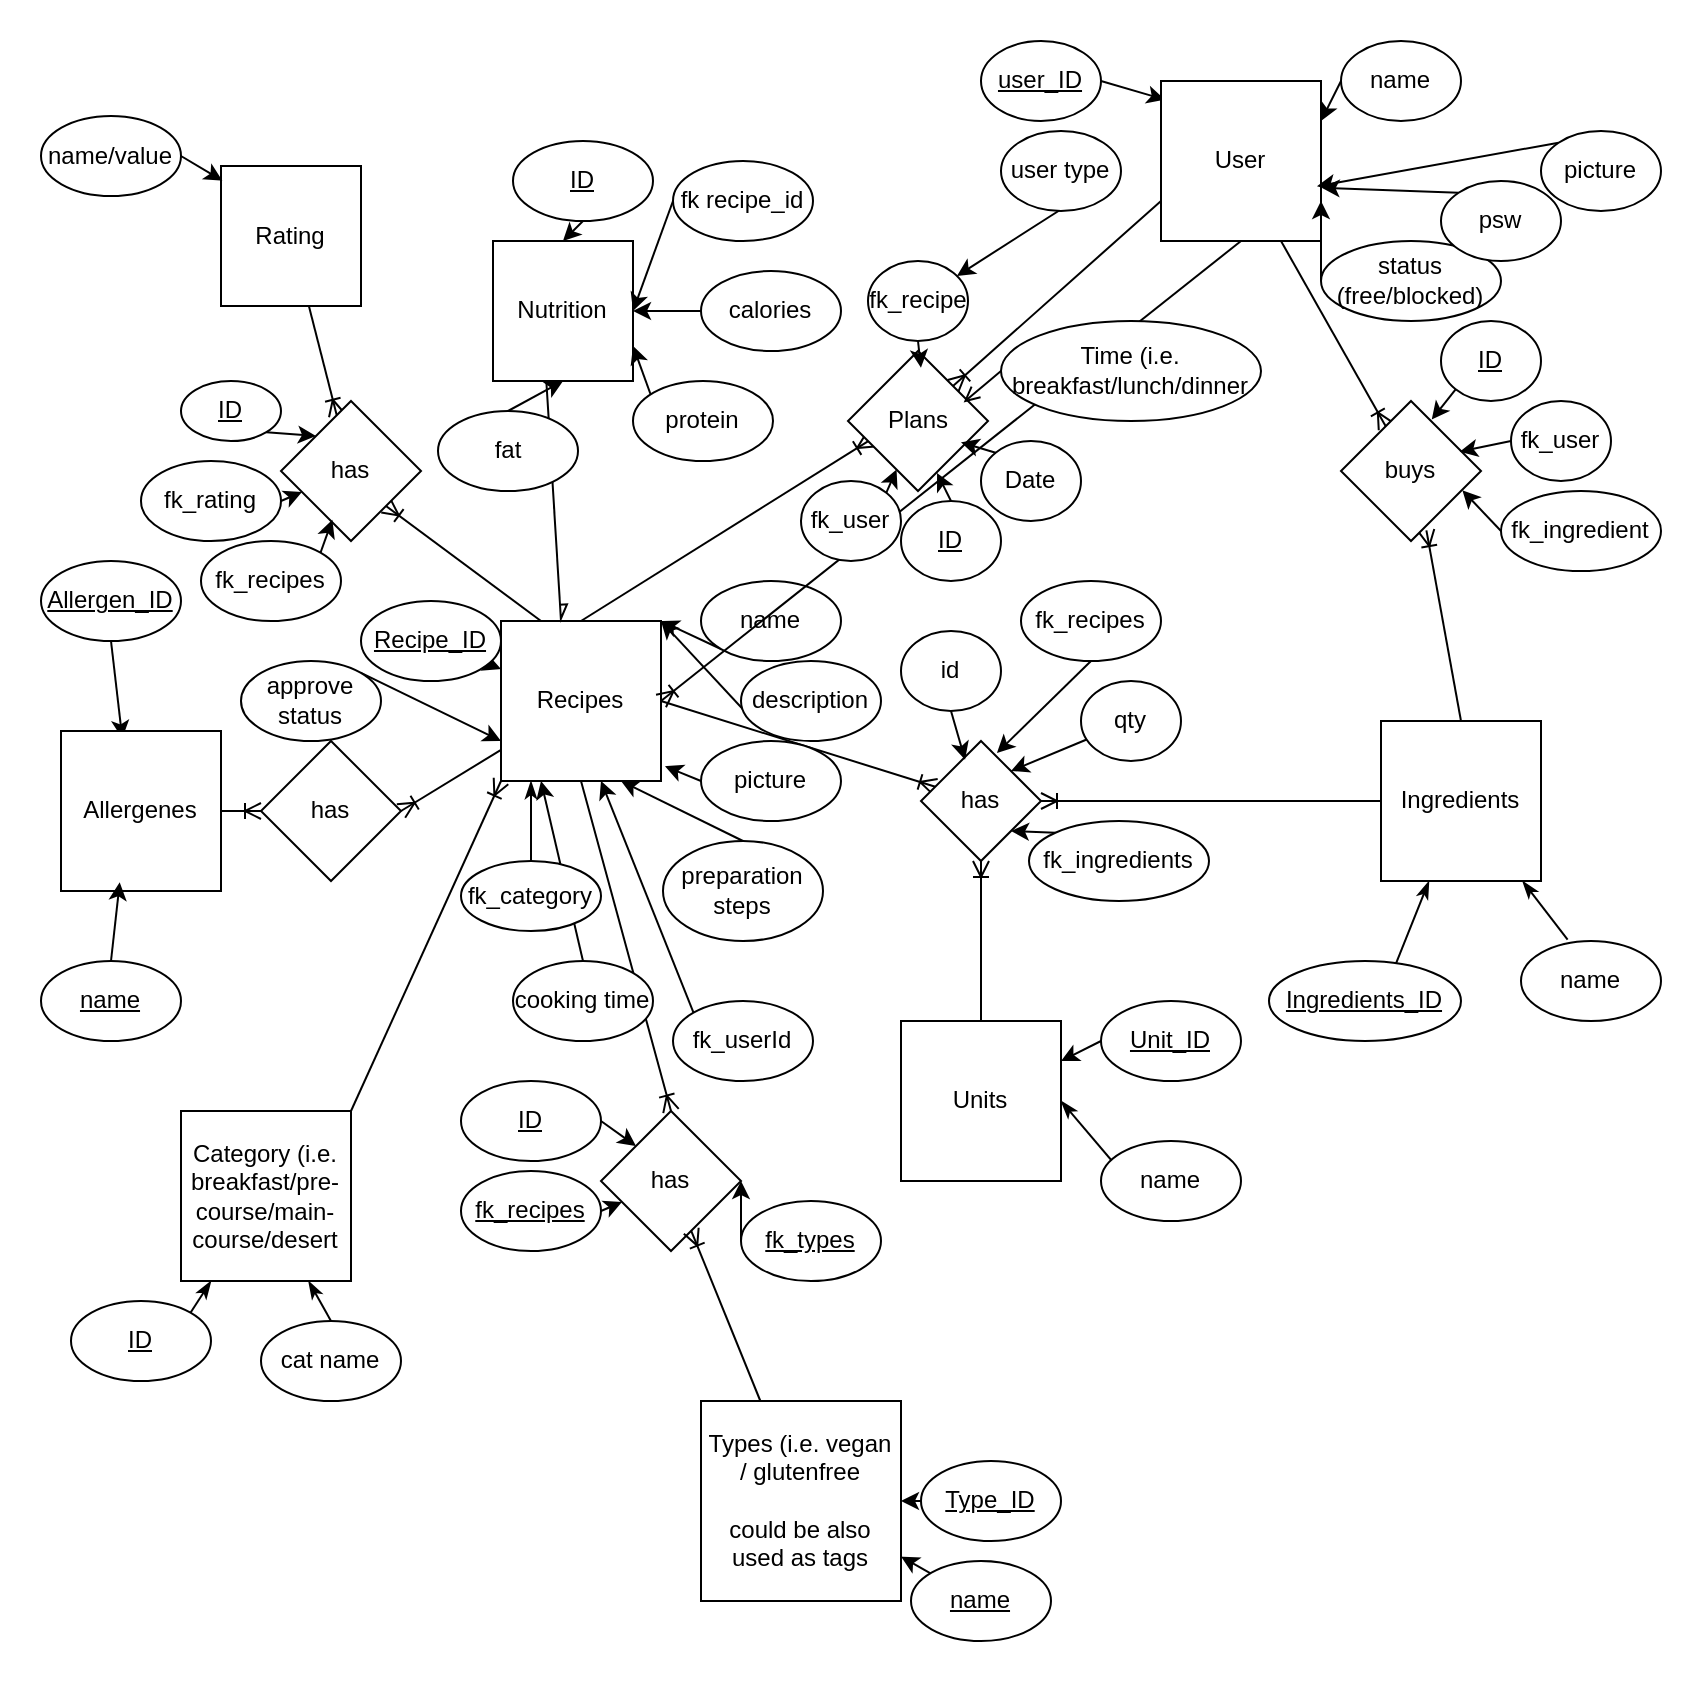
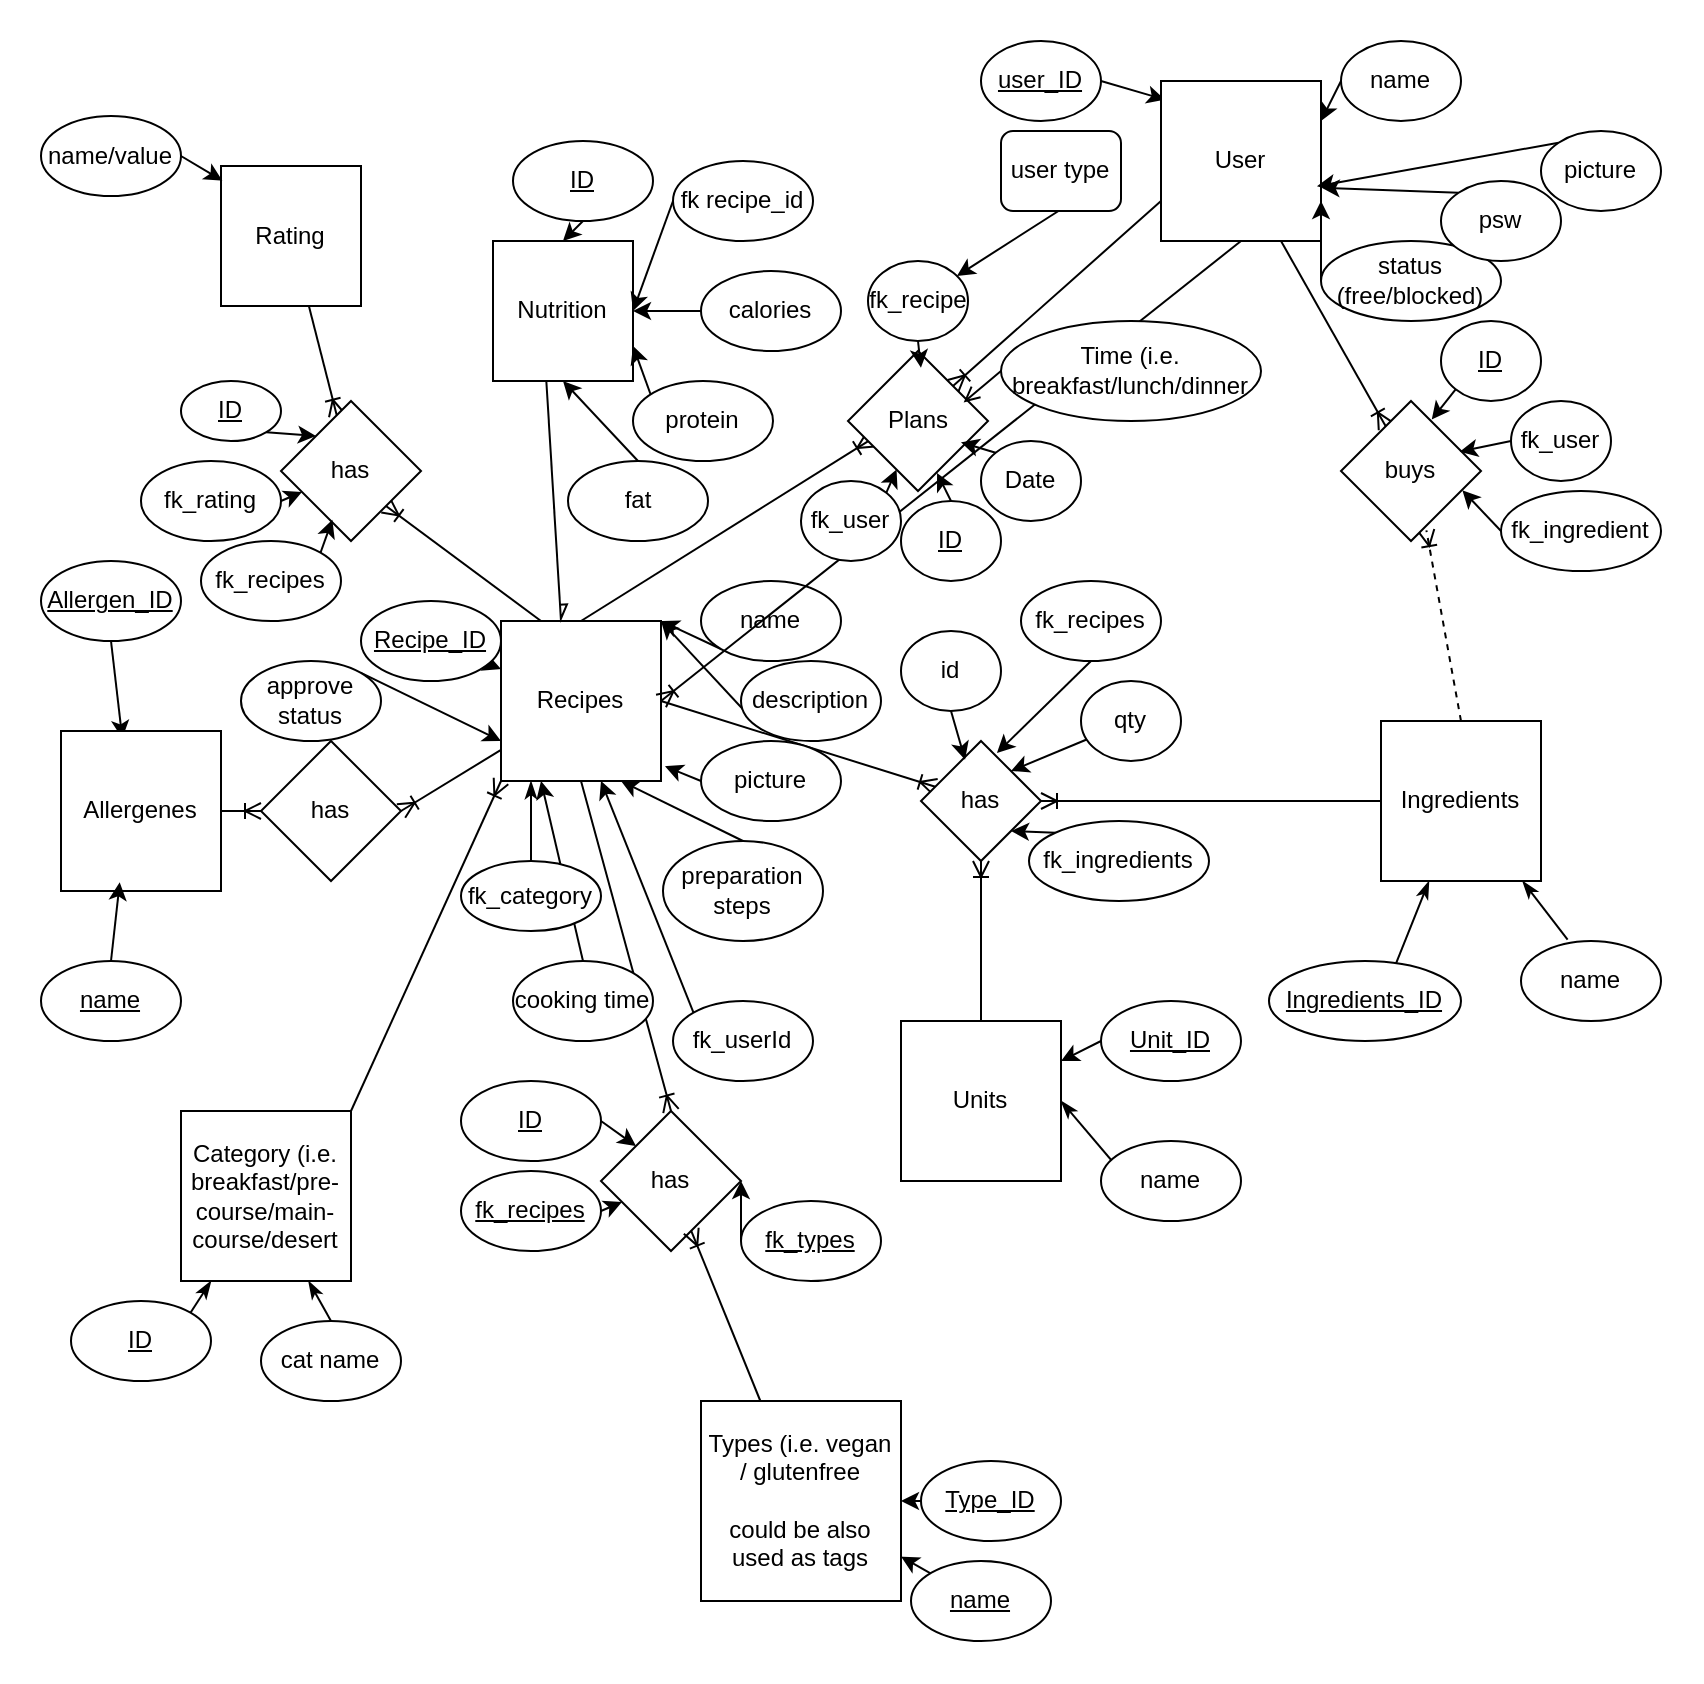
node "user type": shape ellipse -> rounded rectangle
node "fat": moved (508, 451) -> (638, 501)
edge "Ingredients" -> "buys": style solid -> dashed
